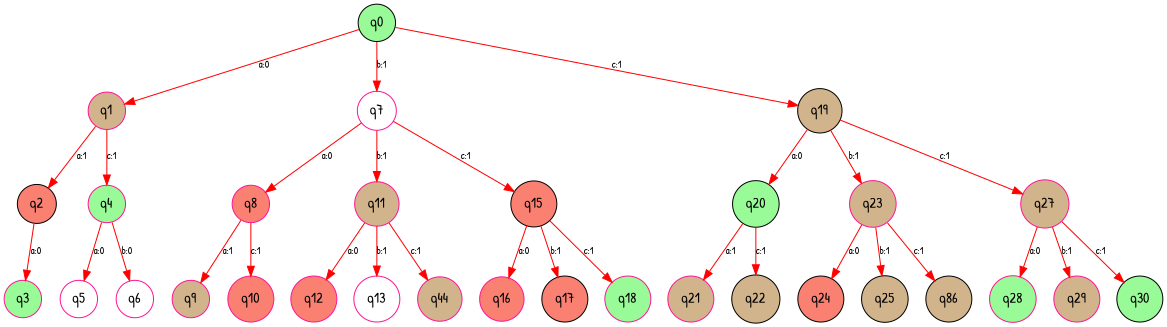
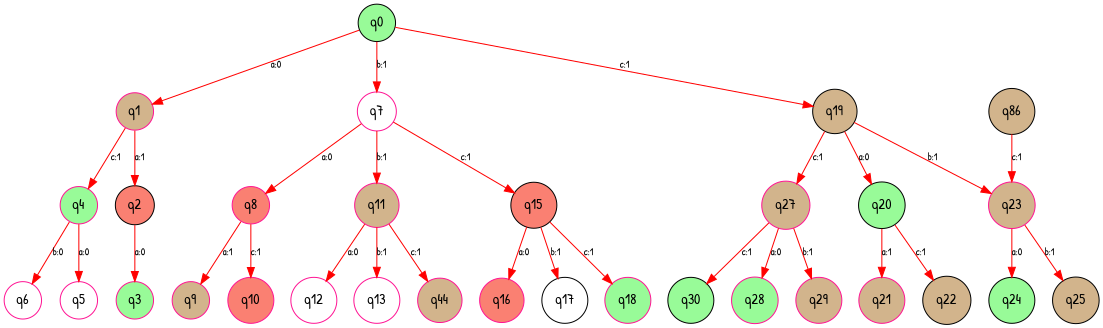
edge "q23" -> "q86": reversed
node "q12": fillcolor salmon -> white
node "q17": fillcolor salmon -> white
node "q24": fillcolor salmon -> palegreen
